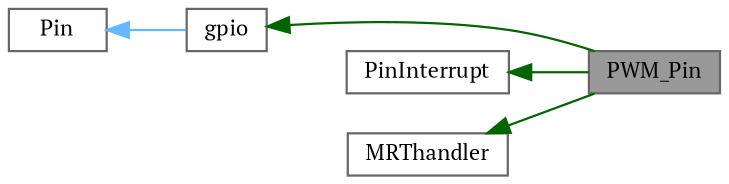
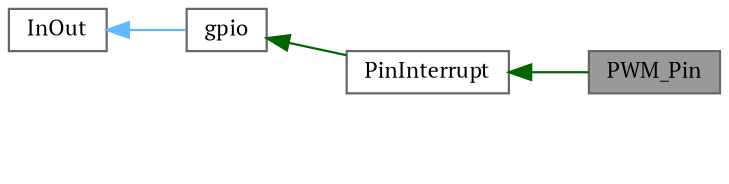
edge "PWM_Pin" -> "gpio": now "PinInterrupt" -> "gpio"
node "Pin": label "Pin" -> "InOut"
node "MRThandler": removed
